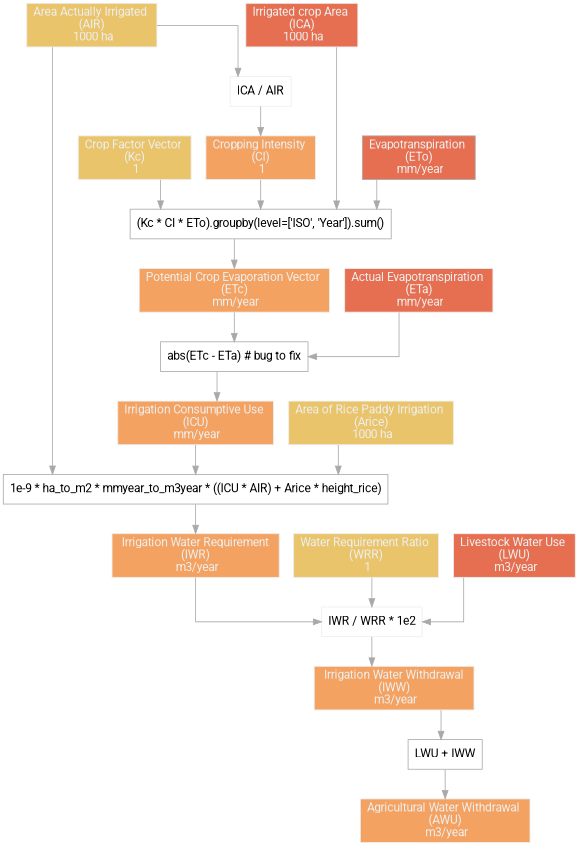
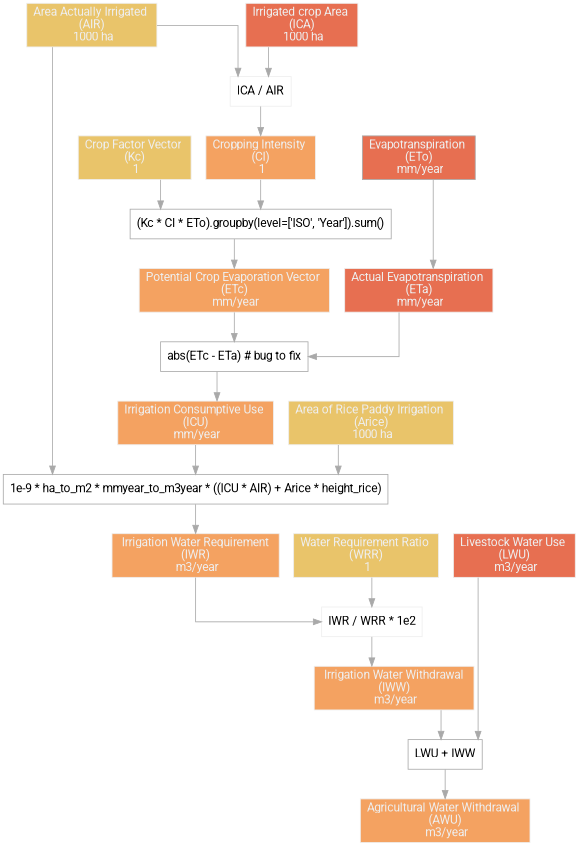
edge "Irrigated crop Area (ICA) 1000 ha" -> "(Kc * CI * ETo).groupby(level=['ISO', 'Year']).sum()": now "Irrigated crop Area (ICA) 1000 ha" -> "ICA / AIR"
edge "Evapotranspiration (ETo) mm/year" -> "(Kc * CI * ETo).groupby(level=['ISO', 'Year']).sum()": now "Evapotranspiration (ETo) mm/year" -> "Actual Evapotranspiration (ETa) mm/year"
edge "Livestock Water Use (LWU) m3/year" -> "IWR / WRR * 1e2": now "Livestock Water Use (LWU) m3/year" -> "LWU + IWW"
